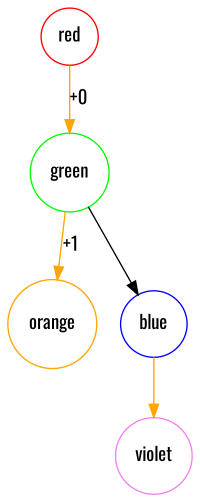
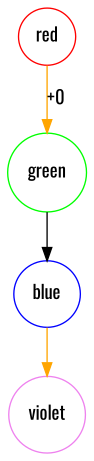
node "orange": removed
